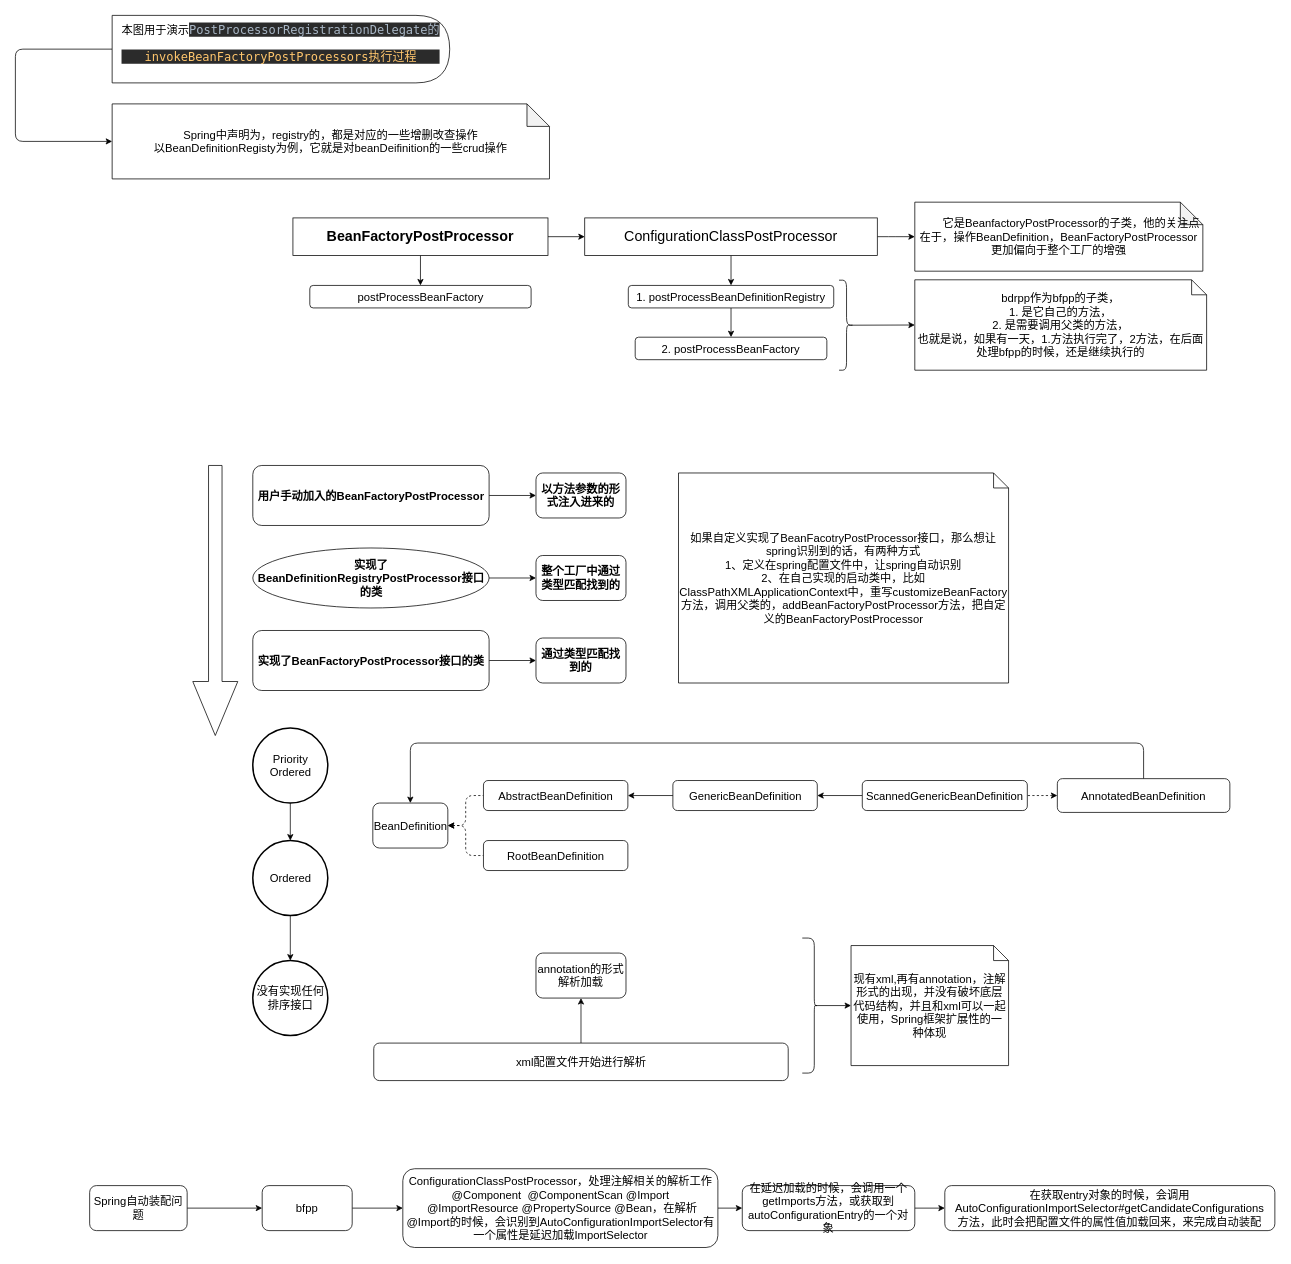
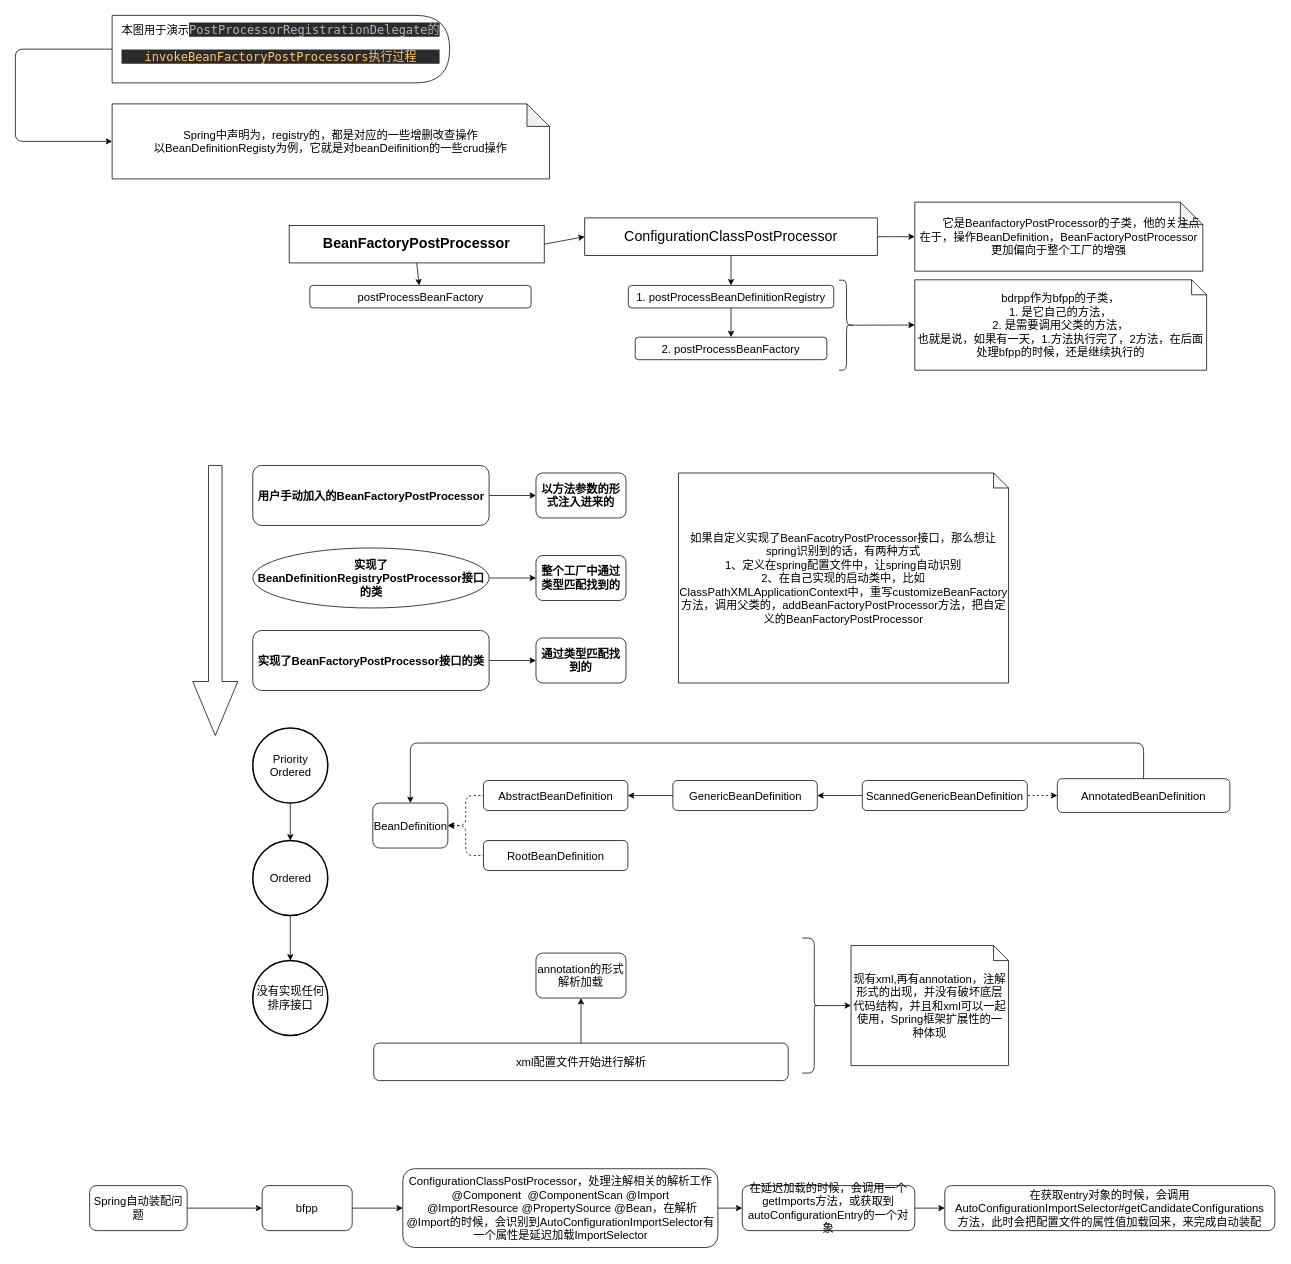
node "BeanFactoryPostProcessor": moved (420, 237) -> (417, 244)
